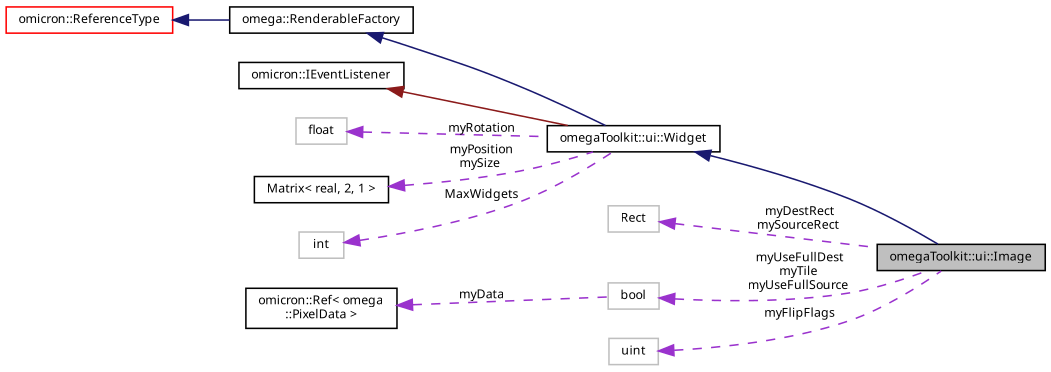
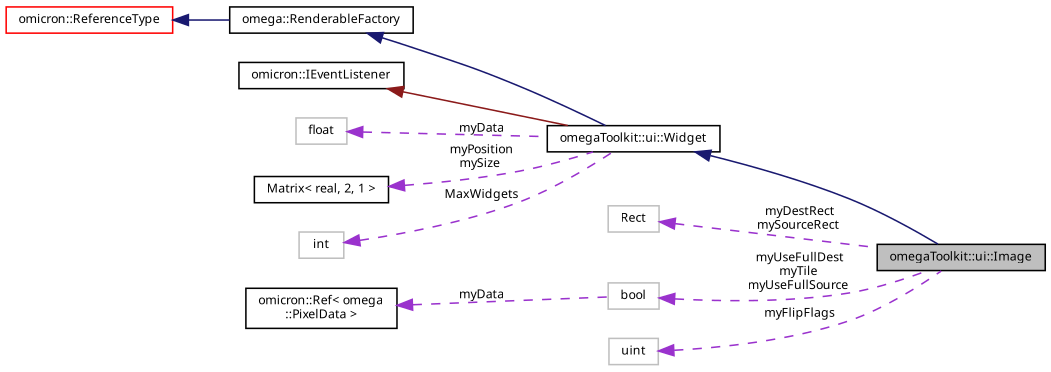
edge "omegaToolkit::ui::Widget" -> "float": label " myRotation" -> " myData"
